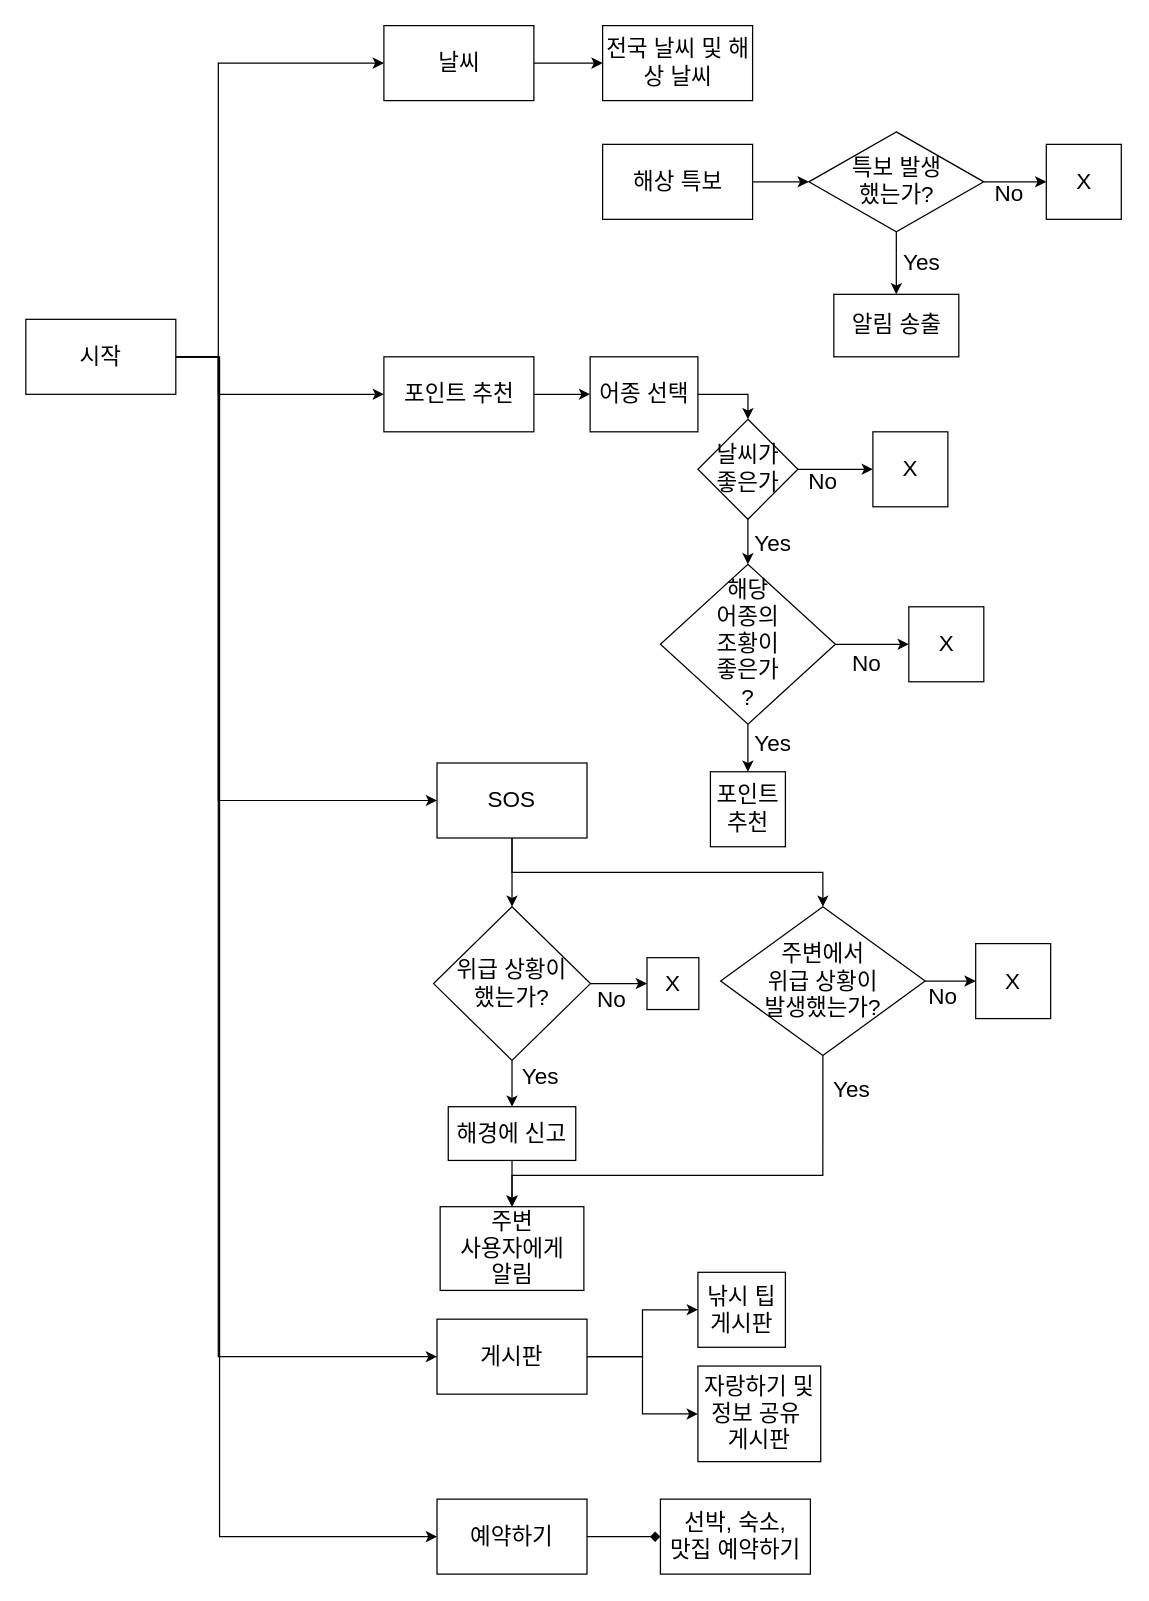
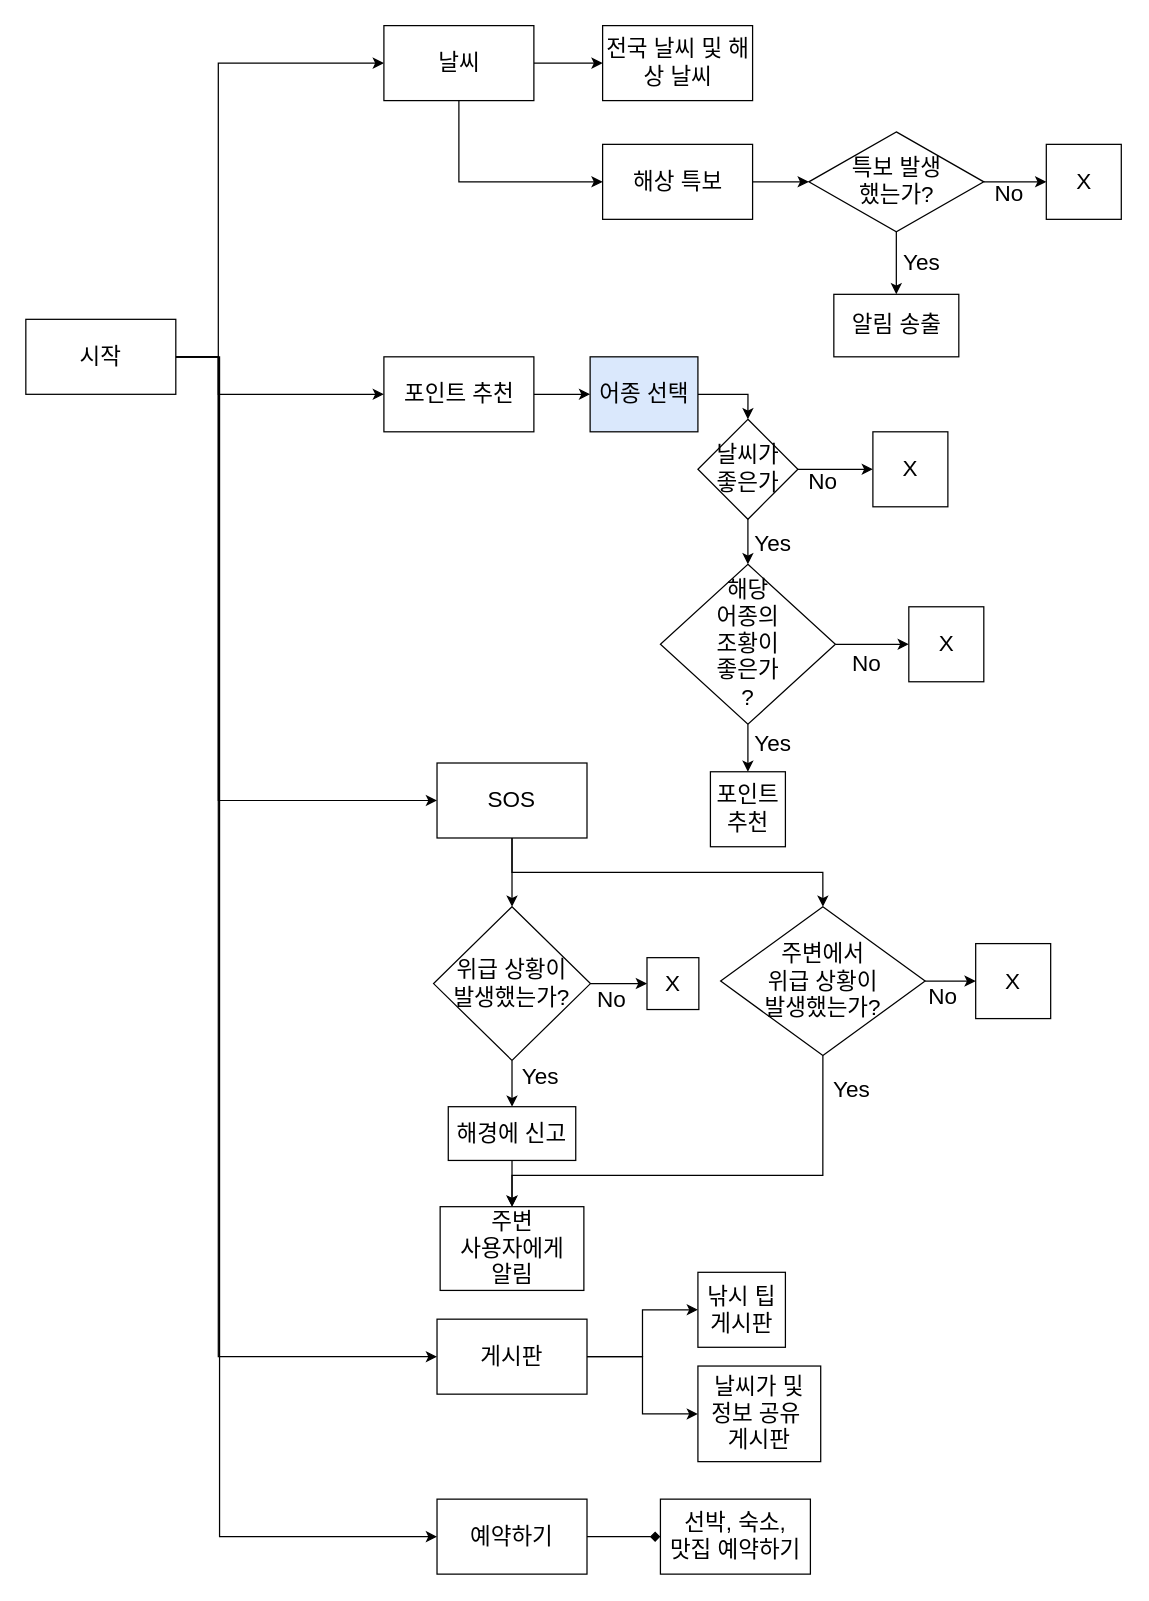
edge "날씨" -> "해상 특보": added
node "어종 선택": fillcolor #ffffff -> #dae8fc
node "위급 상황이 했는가?": label "위급 상황이 했는가?" -> "위급 상황이 발생했는가?"
node "자랑하기 및 정보 공유 게시판": label "자랑하기 및 정보 공유 게시판" -> "날씨가 및 정보 공유 게시판"
